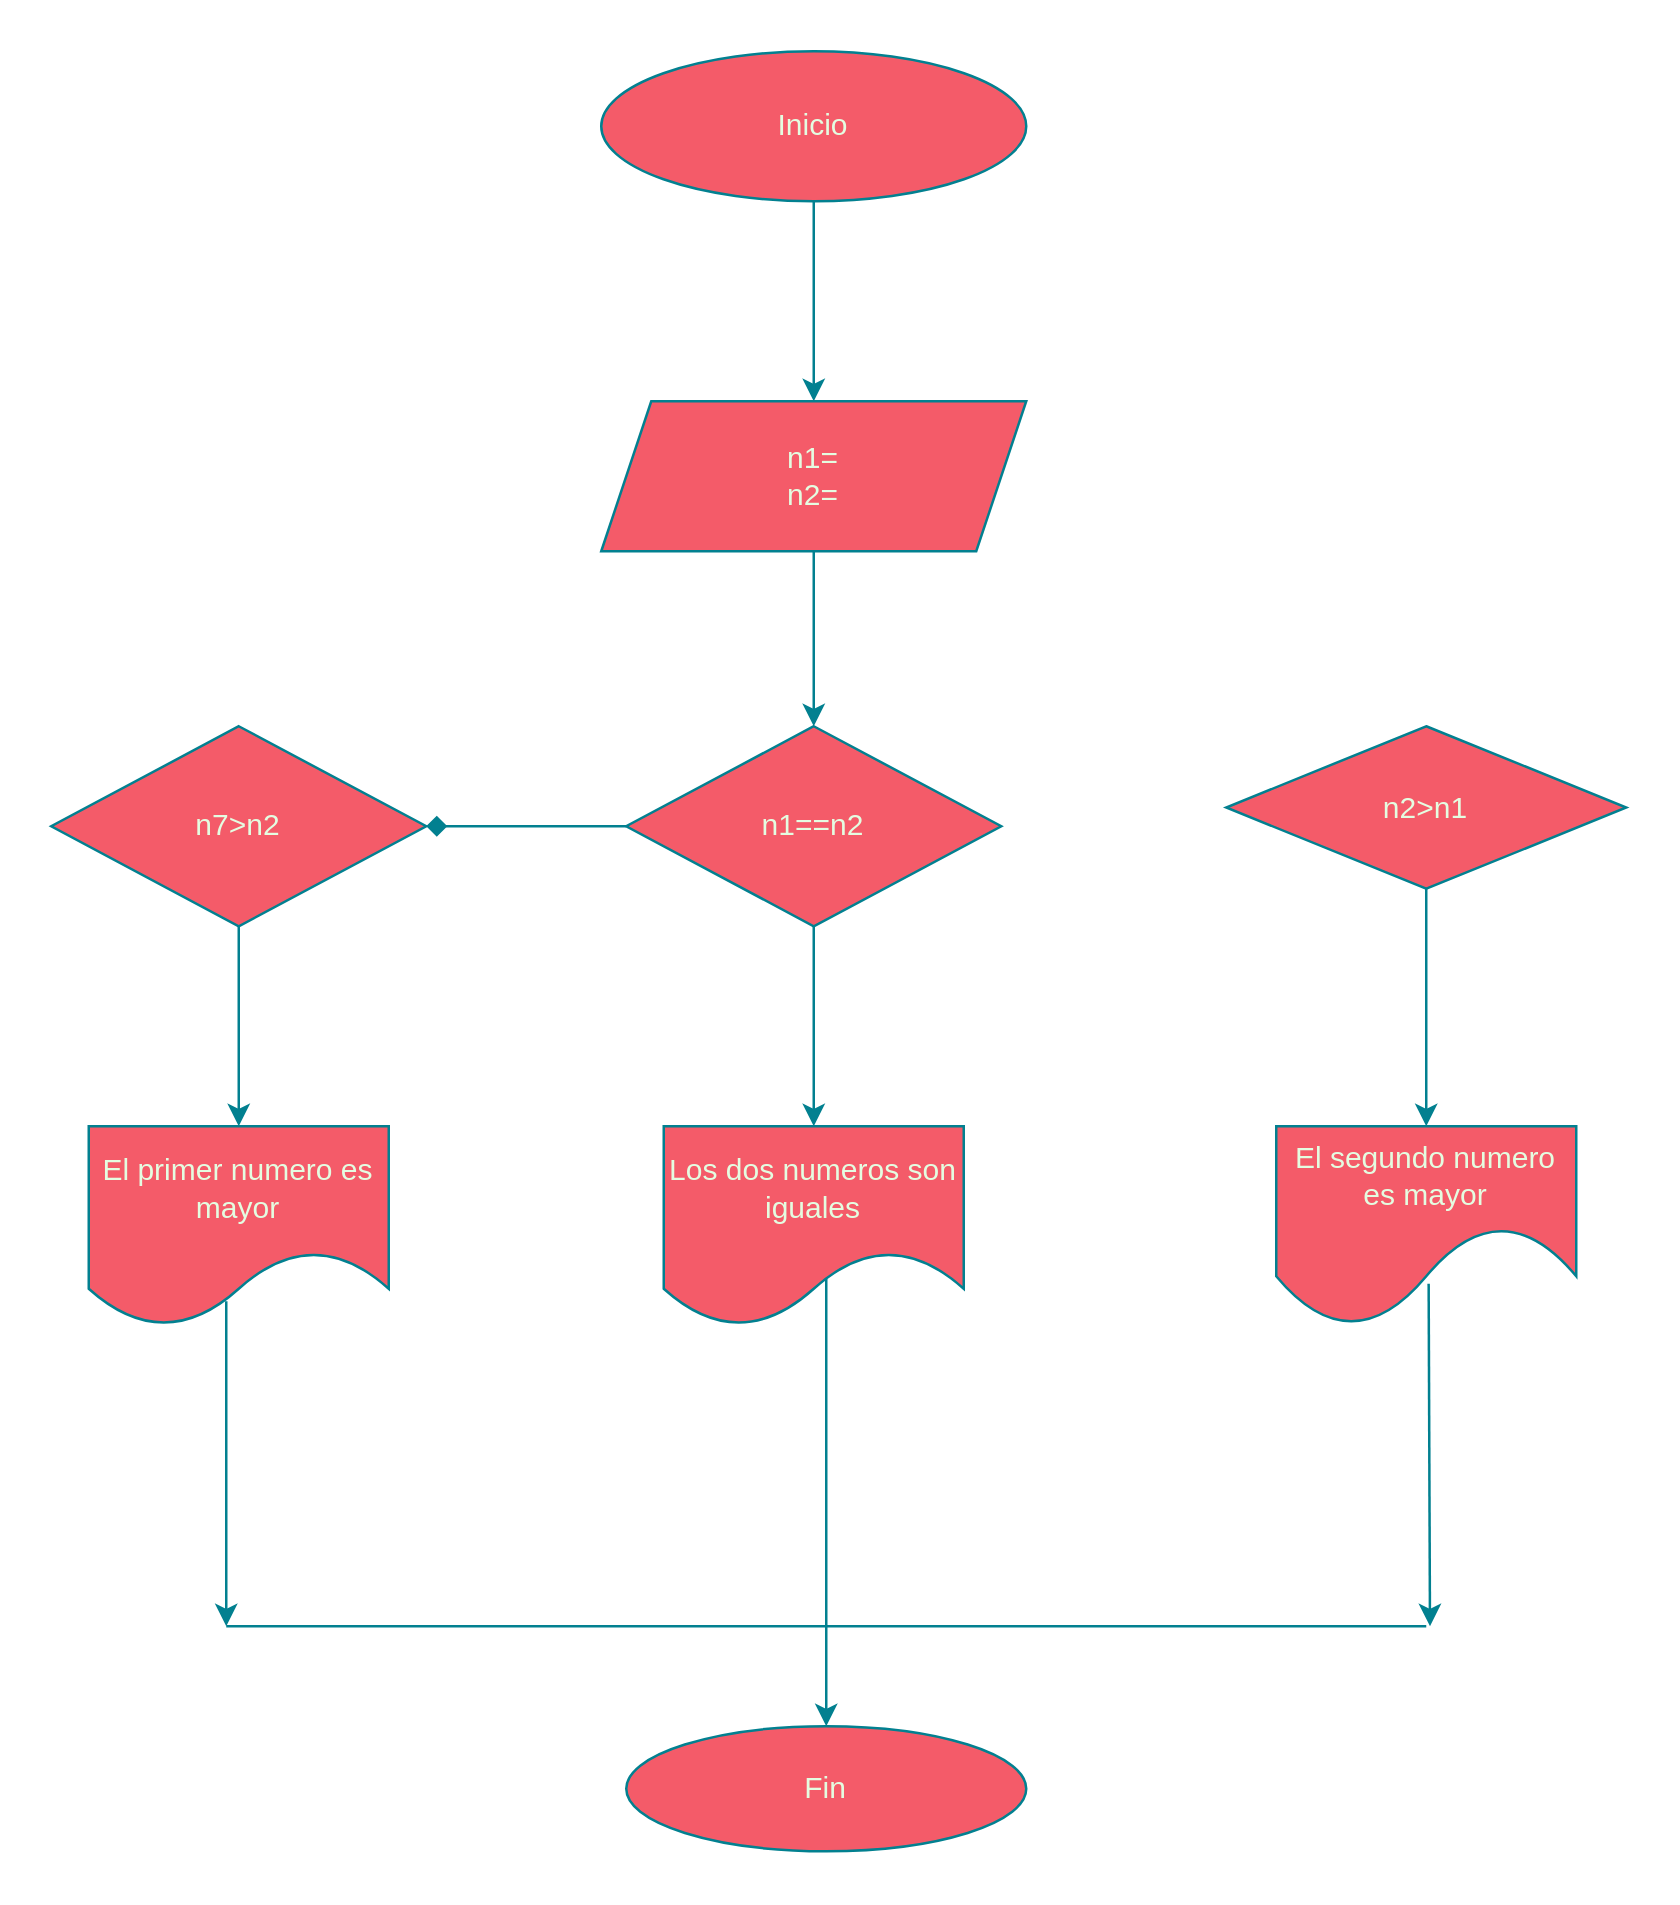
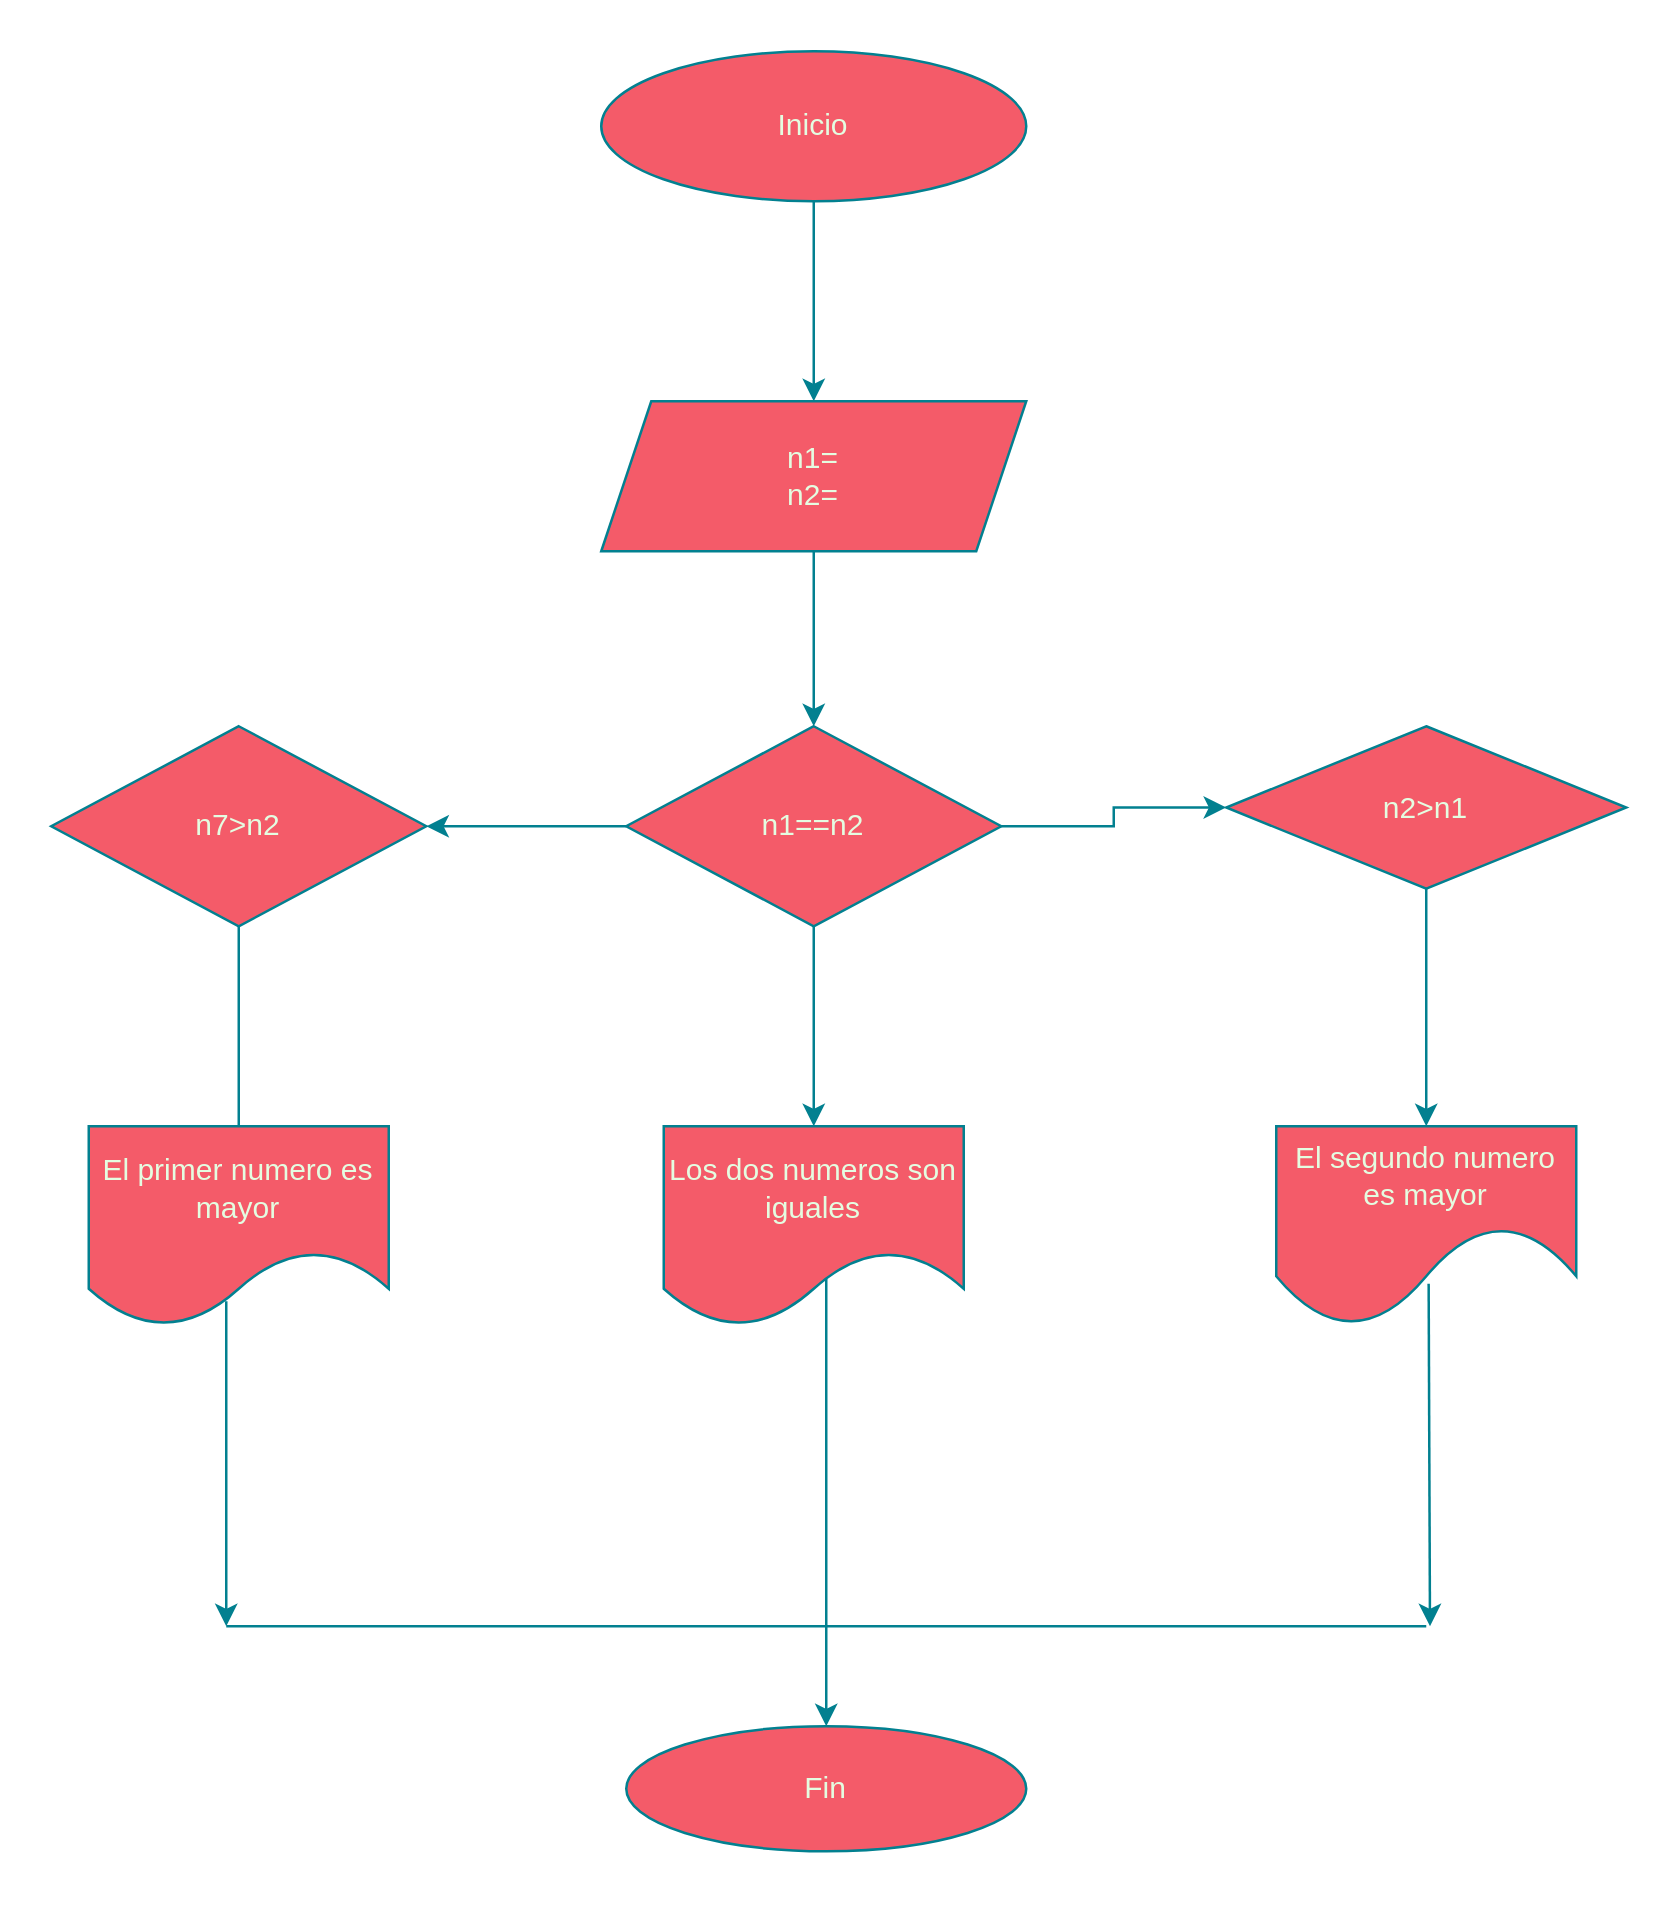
edge "n1==n2" -> "n2>n1": added
edge "n1==n2" -> "n7>n2": arrowhead diamond -> classic
edge "n7>n2" -> "El primer numero es mayor": arrowhead classic -> none
